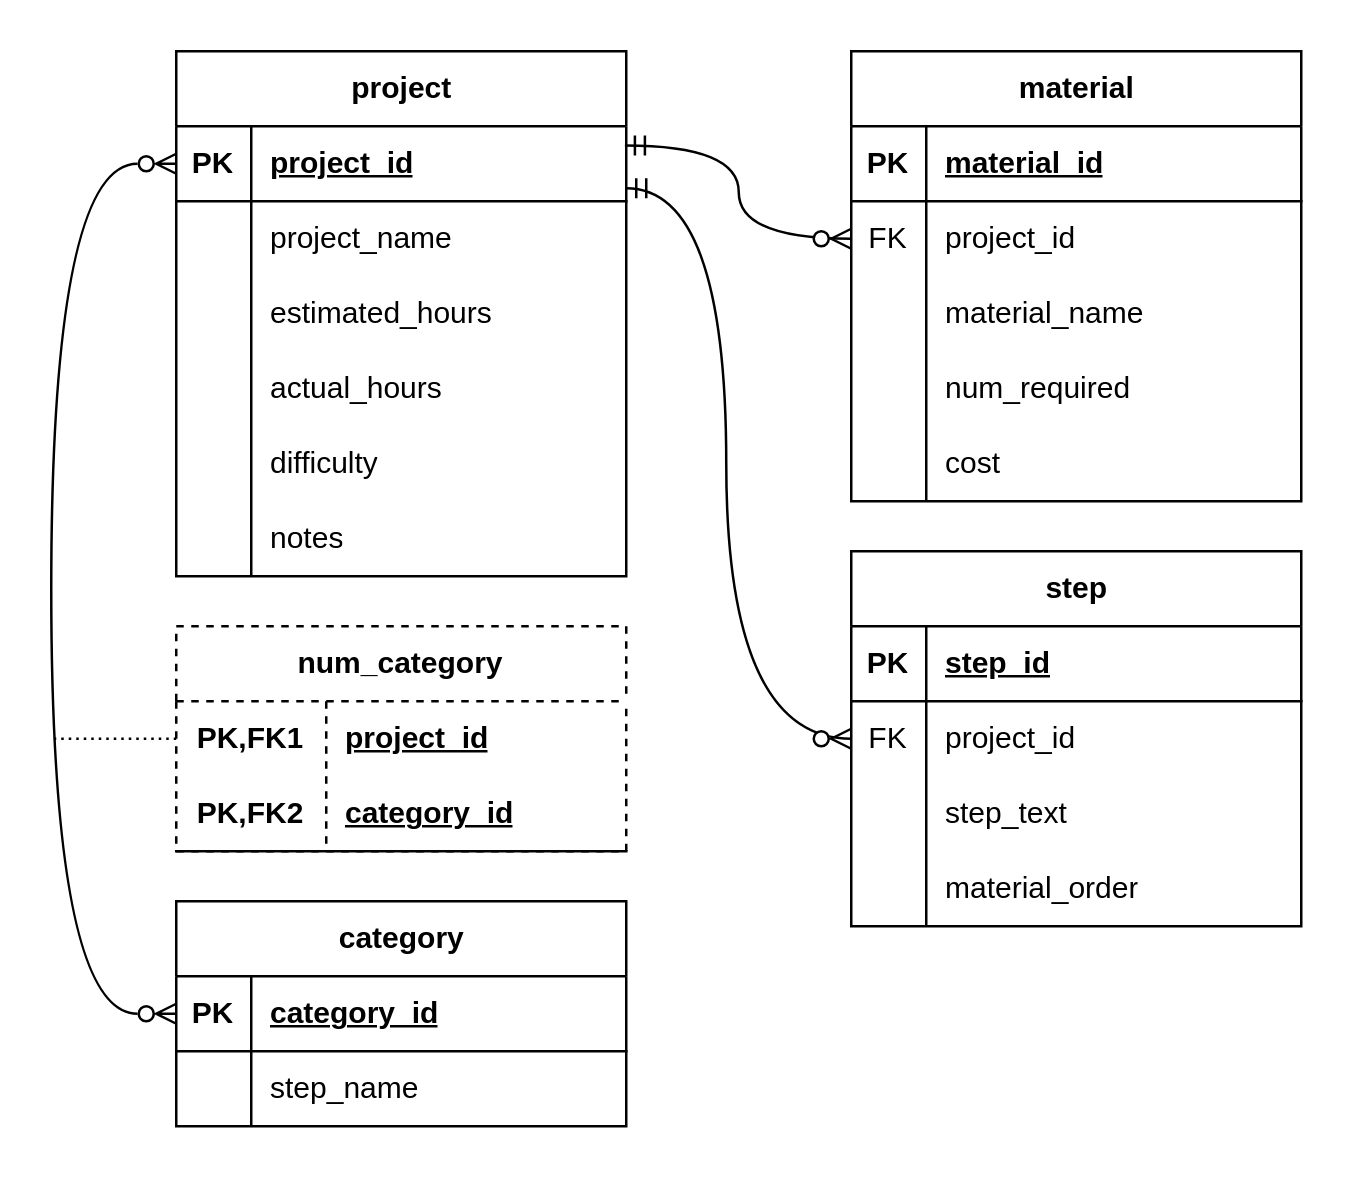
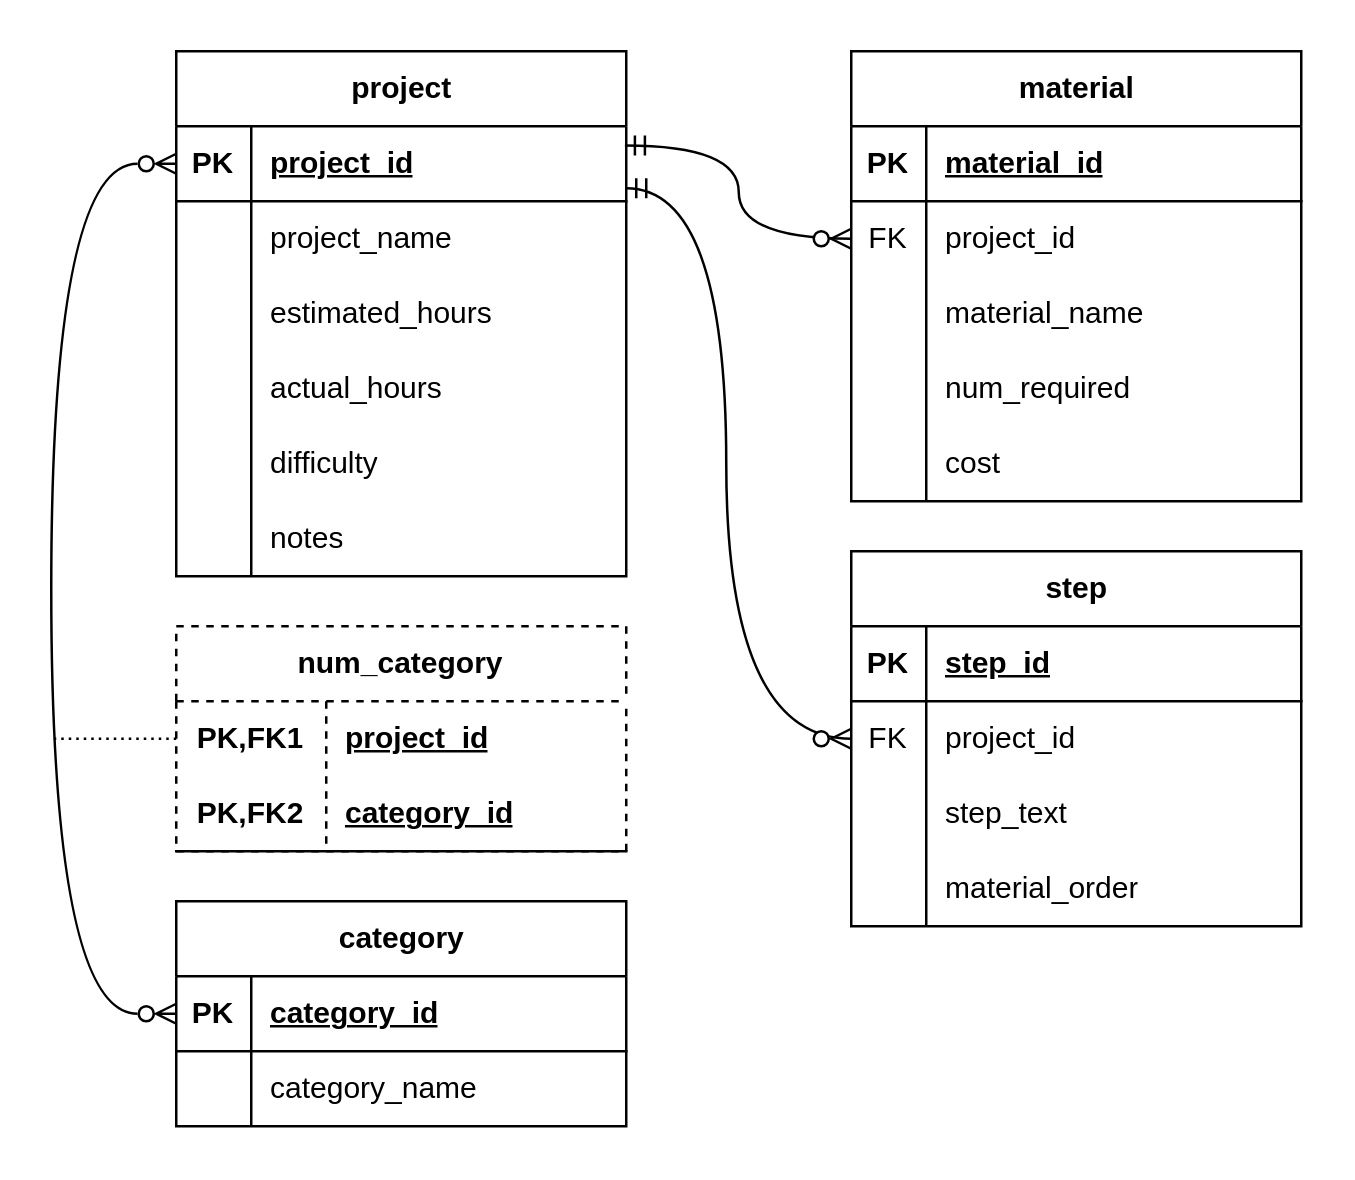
node "step_name": label "step_name" -> "category_name"
